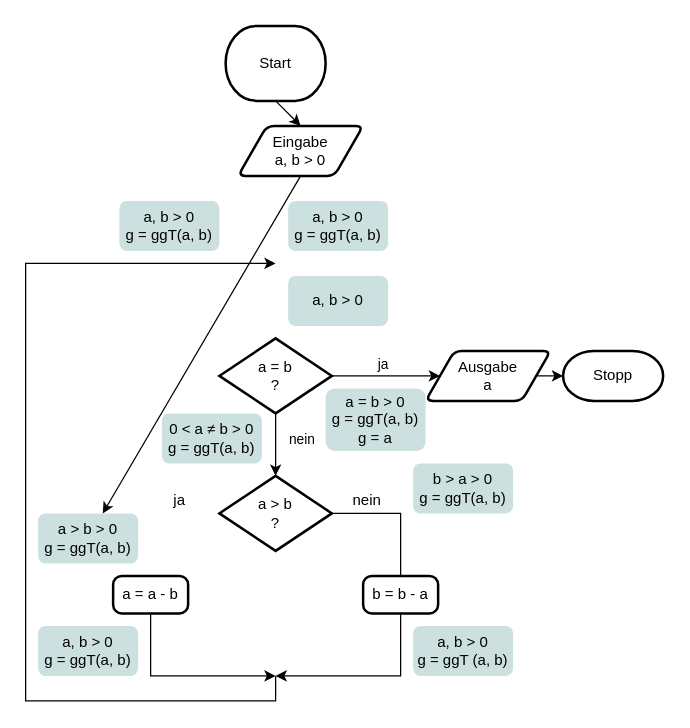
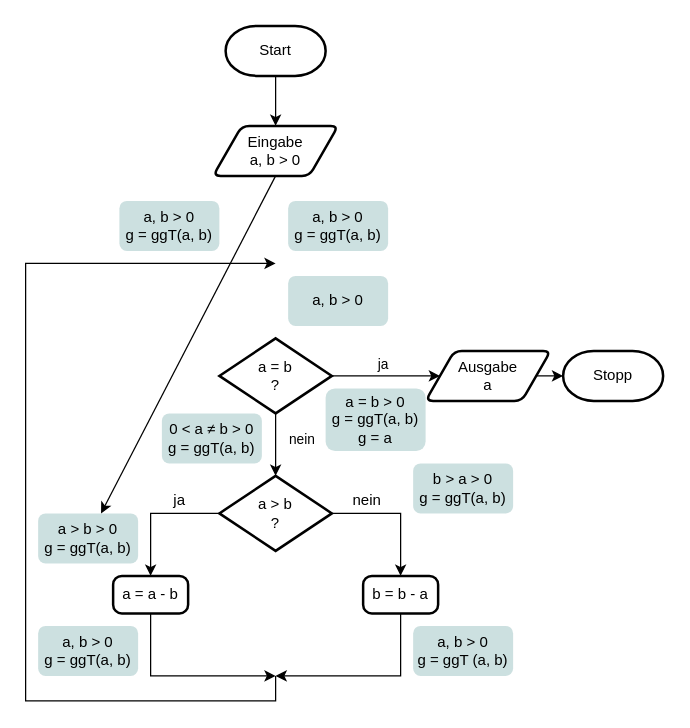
node "Start": size 100x75 -> 100x50
node "Eingabe a, b > 0": moved (301, 151) -> (276, 151)
edge "a > b ?" -> "a = a - b": added
edge "a > b ?" -- "b = b - a": arrowhead none -> classic
